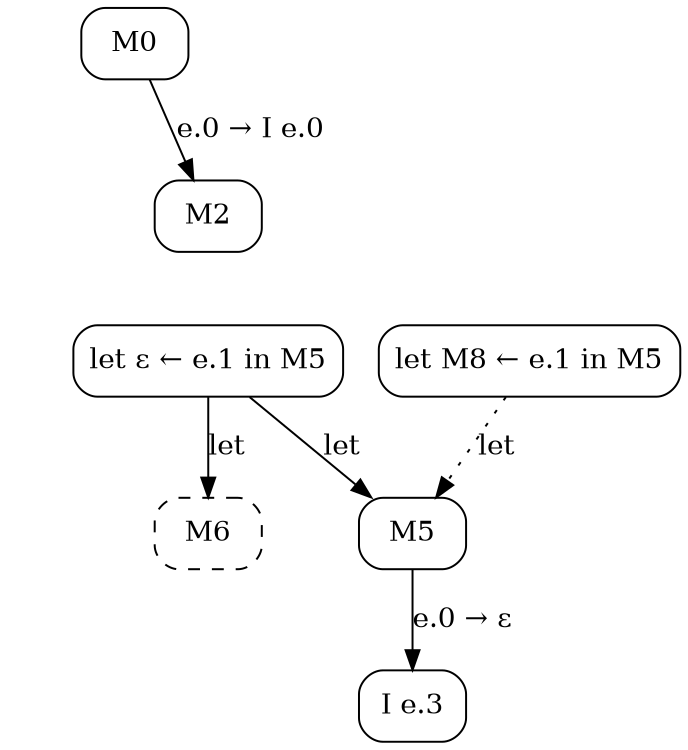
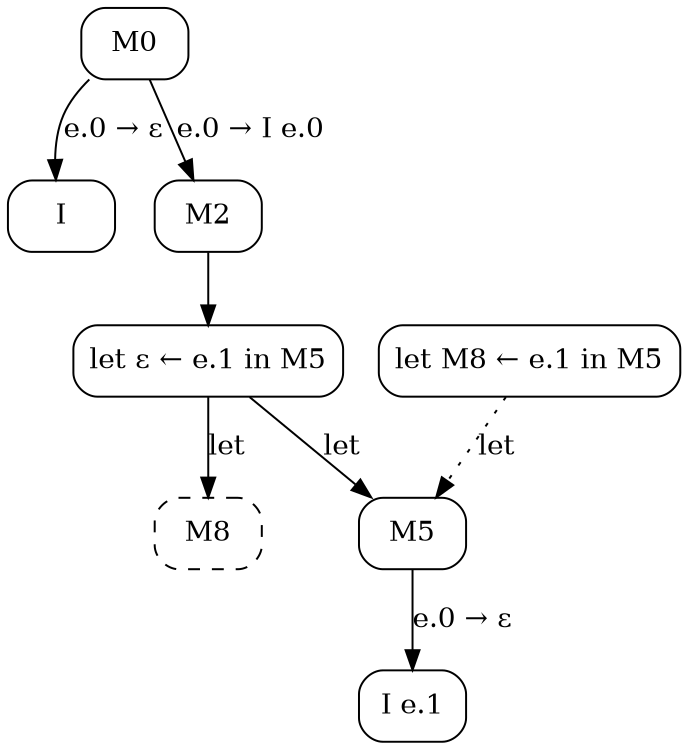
node "I": added
edge "M2" -> "let ε ← e.1 in M5": added
node "M6": label "M6" -> "M8"
node "I e.3": label "I e.3" -> "I e.1"
